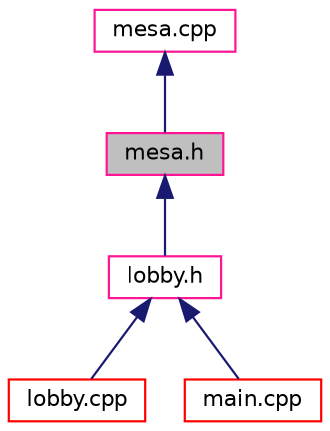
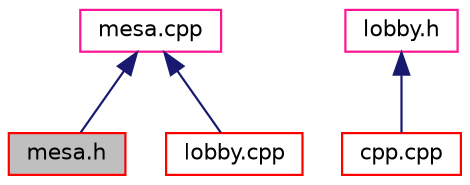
node "mesa.h": color deeppink -> red
edge "lobby.h" -> "mesa.h": removed
edge "lobby.cpp" -> "lobby.h": now "lobby.cpp" -> "mesa.cpp"
node "main.cpp": label "main.cpp" -> "cpp.cpp"
